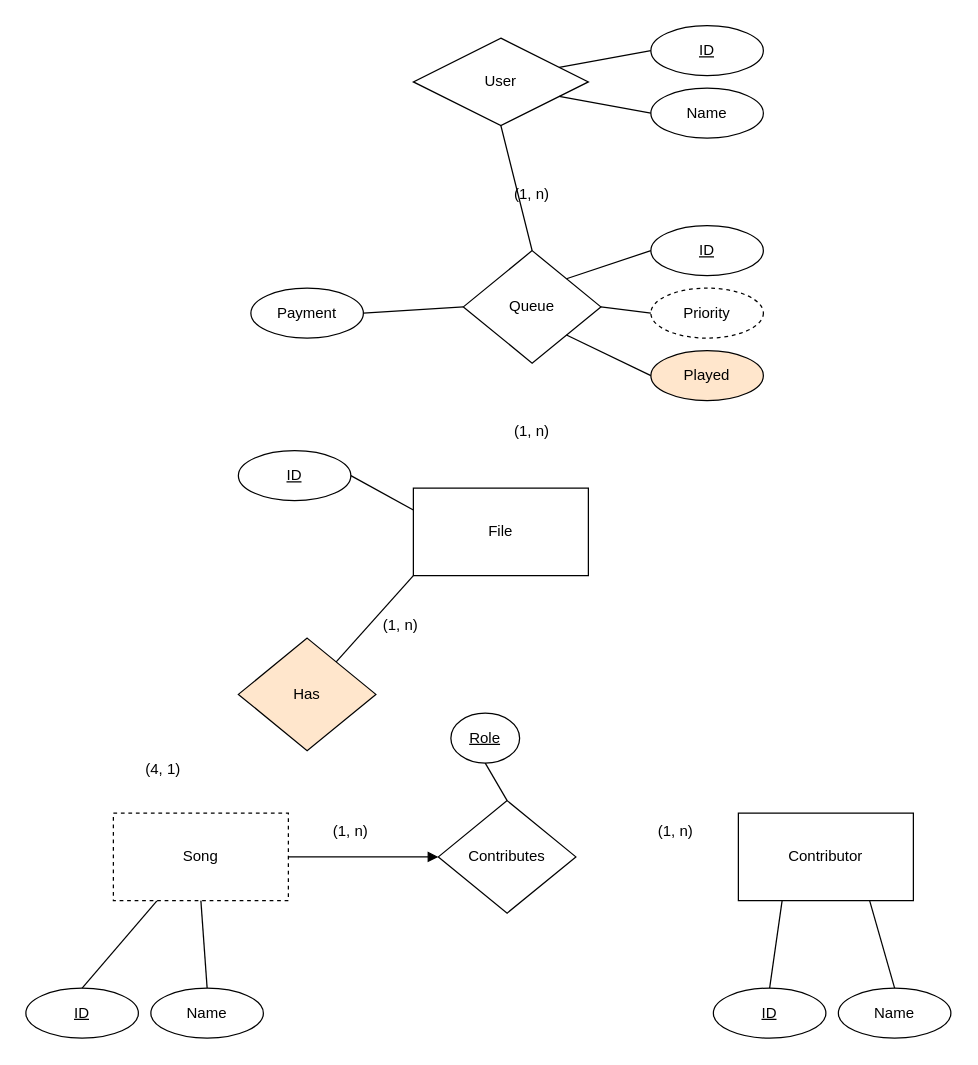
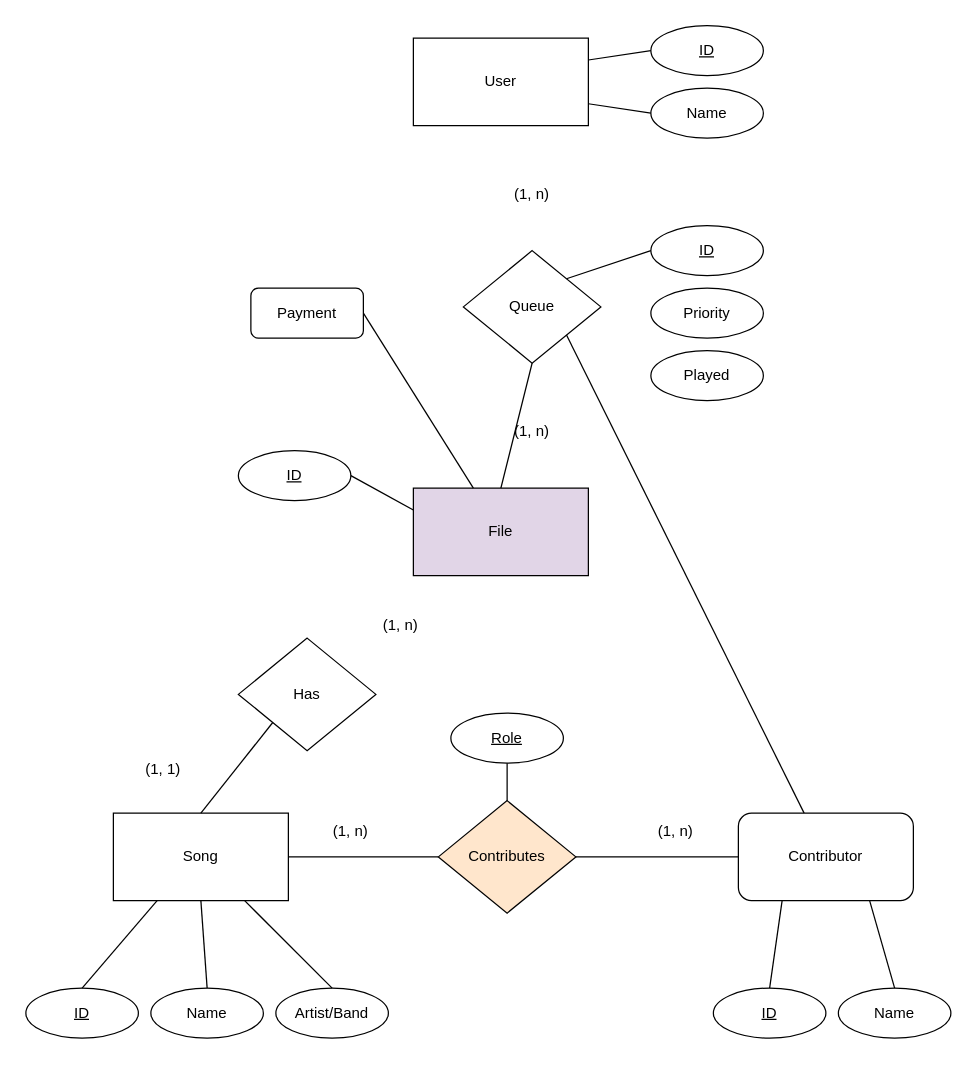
node "User": shape diamond -> rectangle
edge "User" -- "Queue": removed
edge "Queue" -- "Payment": now "File" -- "Payment"
edge "Queue" -- "Priority": removed
node "Payment": shape ellipse -> rounded rectangle
node "Priority": style dashed -> solid
edge "Queue" -- "Played": now "Queue" -- "Contributor"
node "Played": fillcolor #ffe6cc -> #ffffff
edge "Queue" -- "File": added
node "File": fillcolor #ffffff -> #e1d5e7
edge "File" -- "Has": removed
node "Has": fillcolor #ffe6cc -> #ffffff
node "Role": size 69x50 -> 113x50
edge "Has" -- "Song": added
node "(4, 1)": label "(4, 1)" -> "(1, 1)"
node "Song": style dashed -> solid
edge "Song" -> "Contributes": arrowhead block -> none
node "Contributes": fillcolor #ffffff -> #ffe6cc
edge "Contributes" -- "Contributor": added
node "Contributor": shape rectangle -> rounded rectangle
edge "Song" -- "Artist/Band": added
node "Artist/Band": added
